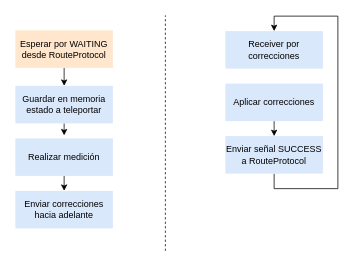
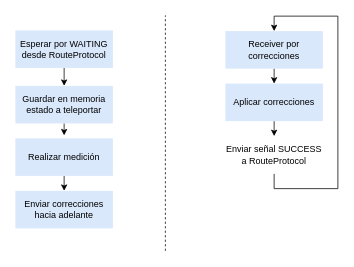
node "Esperar por WAITING desde RouteProtocol": fillcolor #ffe6cc -> #dae8fc
edge "Receiver por correcciones" -> "Aplicar correcciones": added
node "Enviar señal SUCCESS a RouteProtocol": fillcolor #dae8fc -> #ffffff
